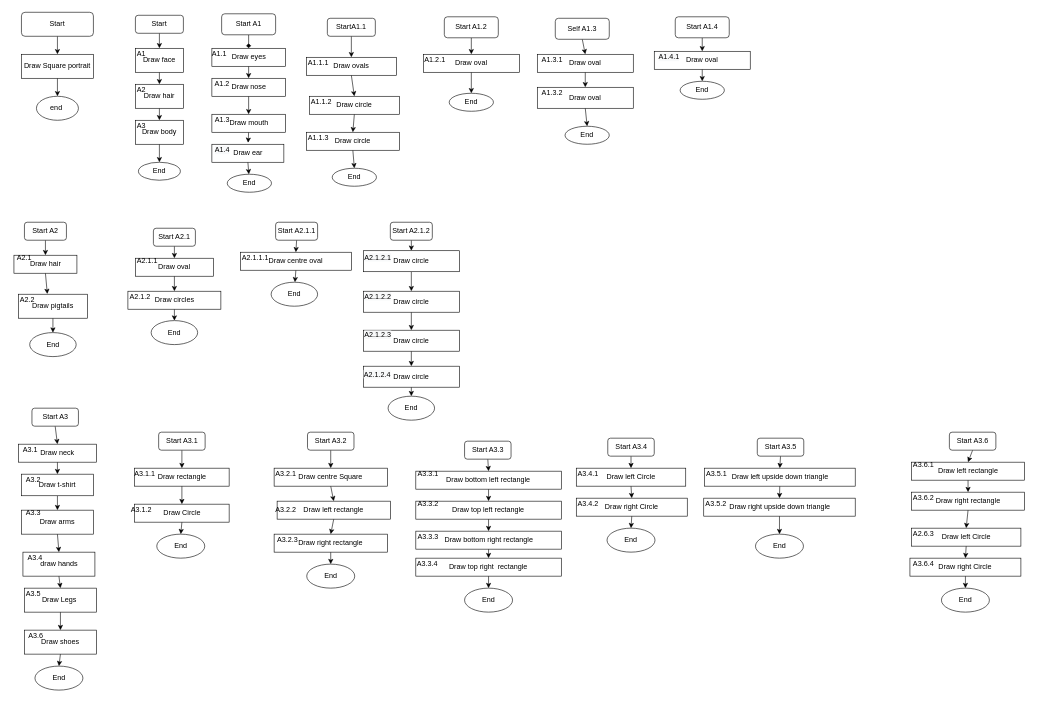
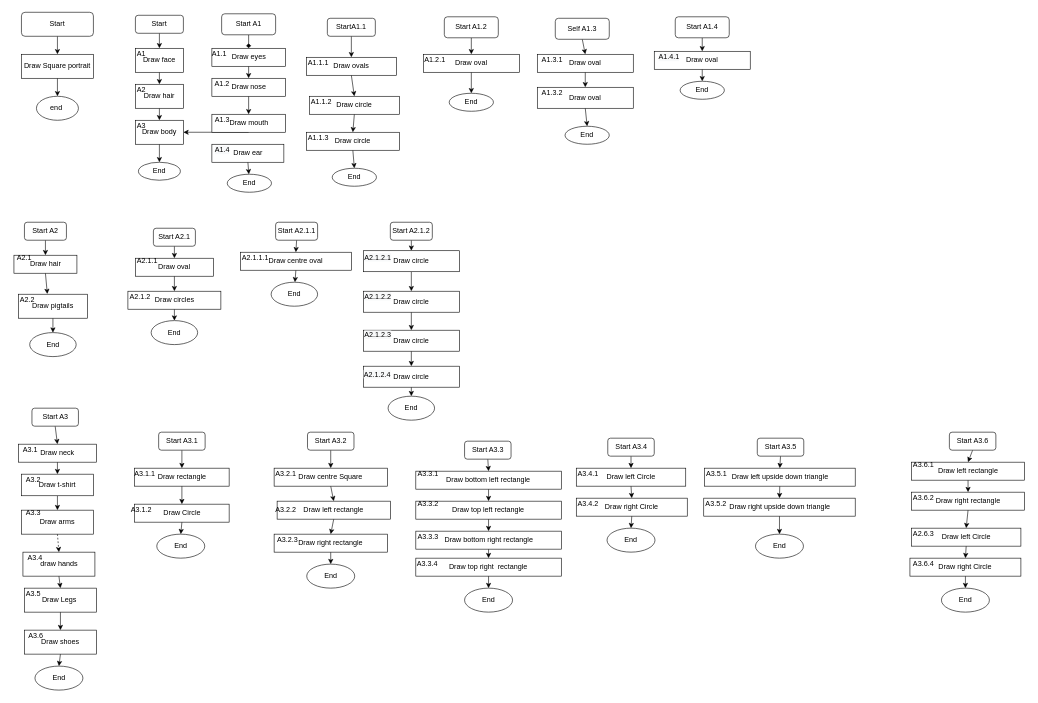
edge "Draw mouth" -> "Draw ear": now "Draw mouth" -> "Draw body"
edge "Draw arms" -> "draw hands": style solid -> dashed
